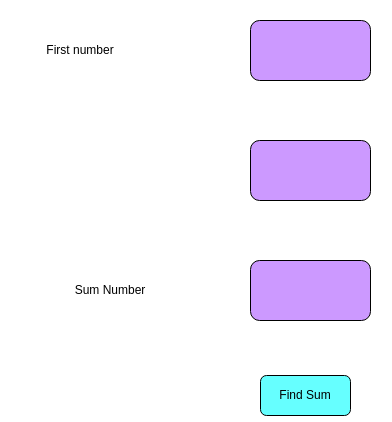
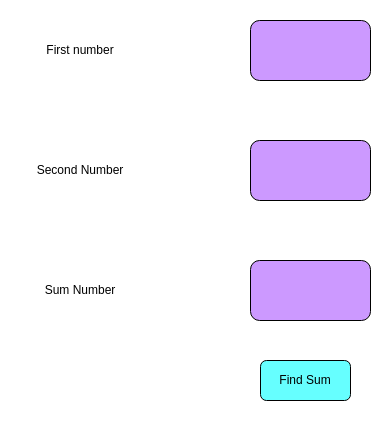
node "Second Number": added
node "Sum Number": moved (111, 291) -> (81, 291)
node "Find Sum": moved (306, 396) -> (306, 381)
